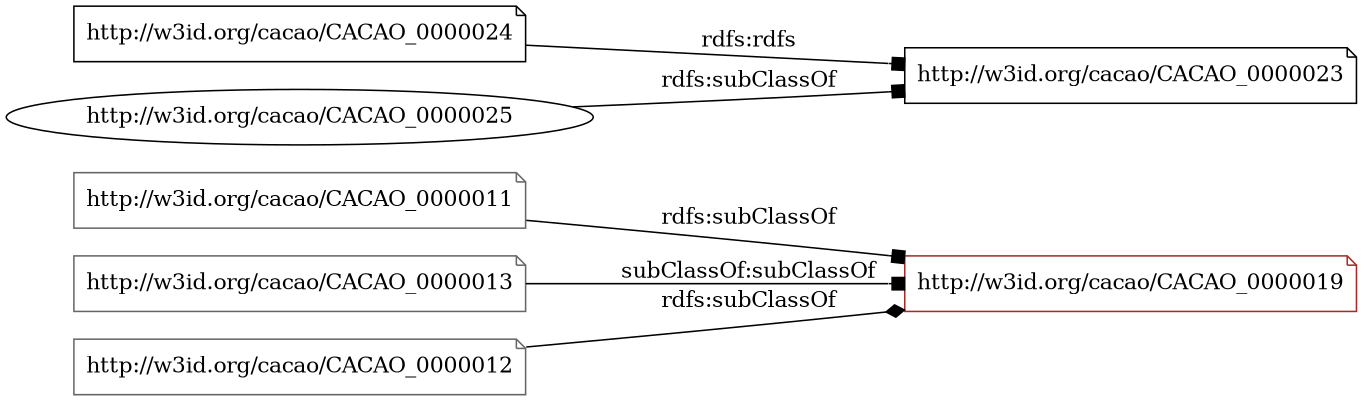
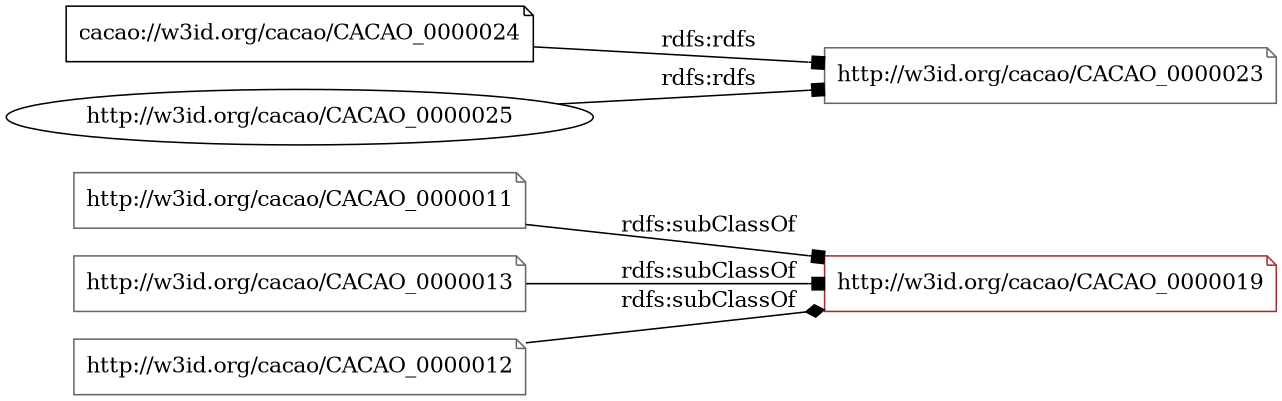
node "http://w3id.org/cacao/CACAO_0000024": label "http://w3id.org/cacao/CACAO_0000024" -> "cacao://w3id.org/cacao/CACAO_0000024"
node "http://w3id.org/cacao/CACAO_0000023": color black -> gray40
edge "http://w3id.org/cacao/CACAO_0000025" -> "http://w3id.org/cacao/CACAO_0000023": label "rdfs:subClassOf" -> "rdfs:rdfs"
edge "http://w3id.org/cacao/CACAO_0000013" -> "http://w3id.org/cacao/CACAO_0000019": label "subClassOf:subClassOf" -> "rdfs:subClassOf"
